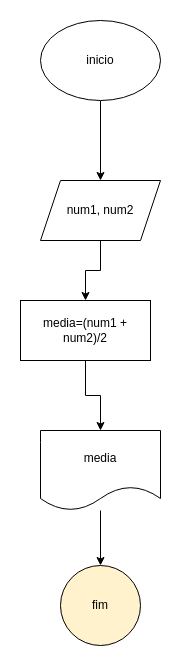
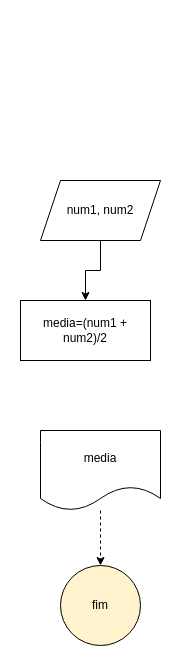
node "inicio": removed
edge "inicio" -> "num1, num2": removed
edge "media=(num1 + num2)/2" -> "media": removed
edge "media" -> "fim": style solid -> dashed
